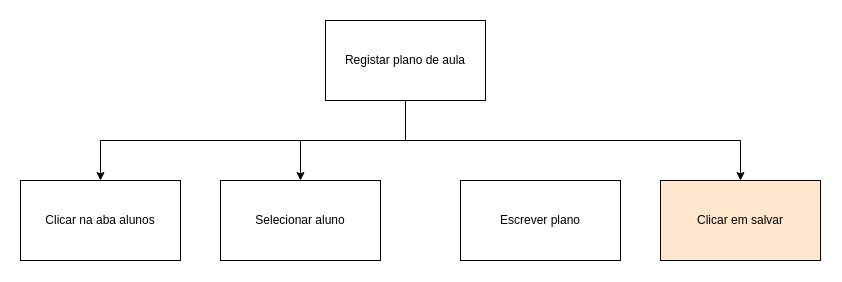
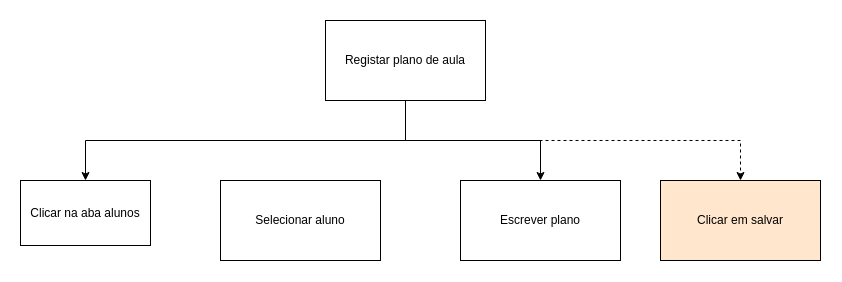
edge "Registar plano de aula" -> "Clicar em salvar": style solid -> dashed
edge "Registar plano de aula" -> "Selecionar aluno": removed
edge "Registar plano de aula" -> "Escrever plano": added
node "Clicar na aba alunos": size 160x80 -> 130x65
